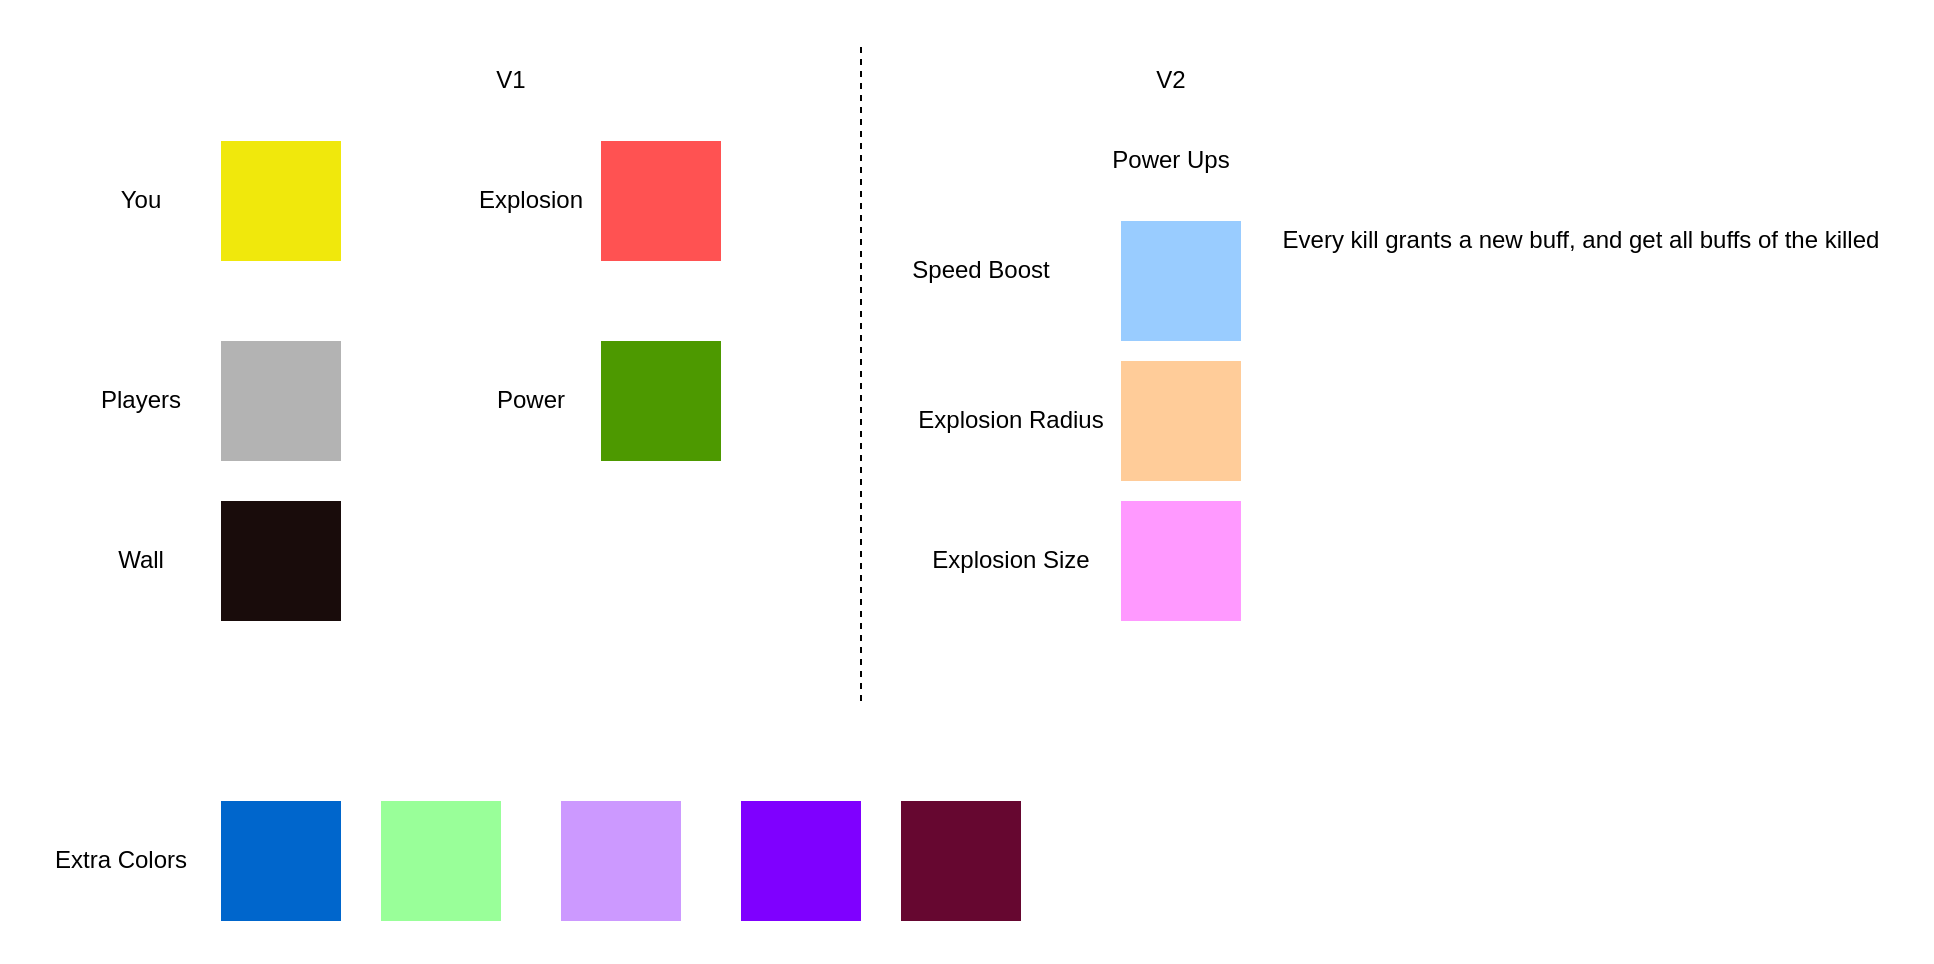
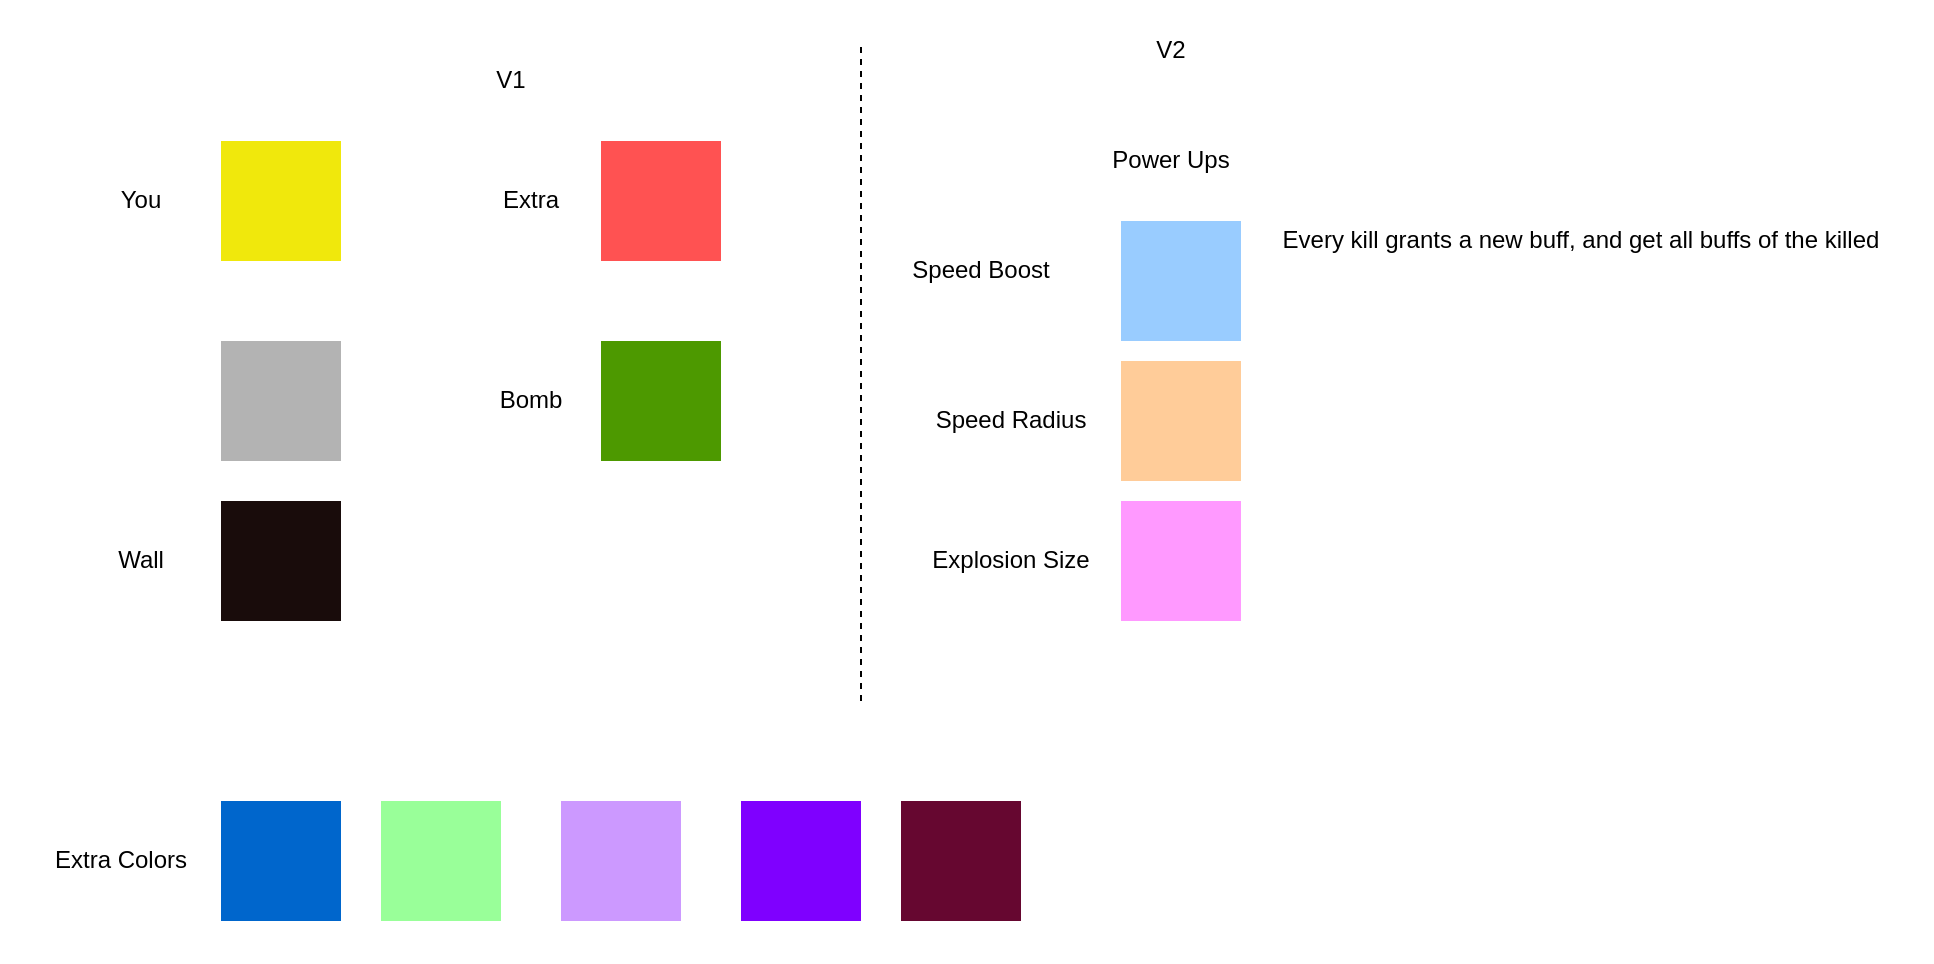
node "V2": moved (1171, 81) -> (1171, 51)
node "Explosion": label "Explosion" -> "Extra"
node "Players": removed
node "Power": label "Power" -> "Bomb"
node "Explosion Radius": label "Explosion Radius" -> "Speed Radius"
